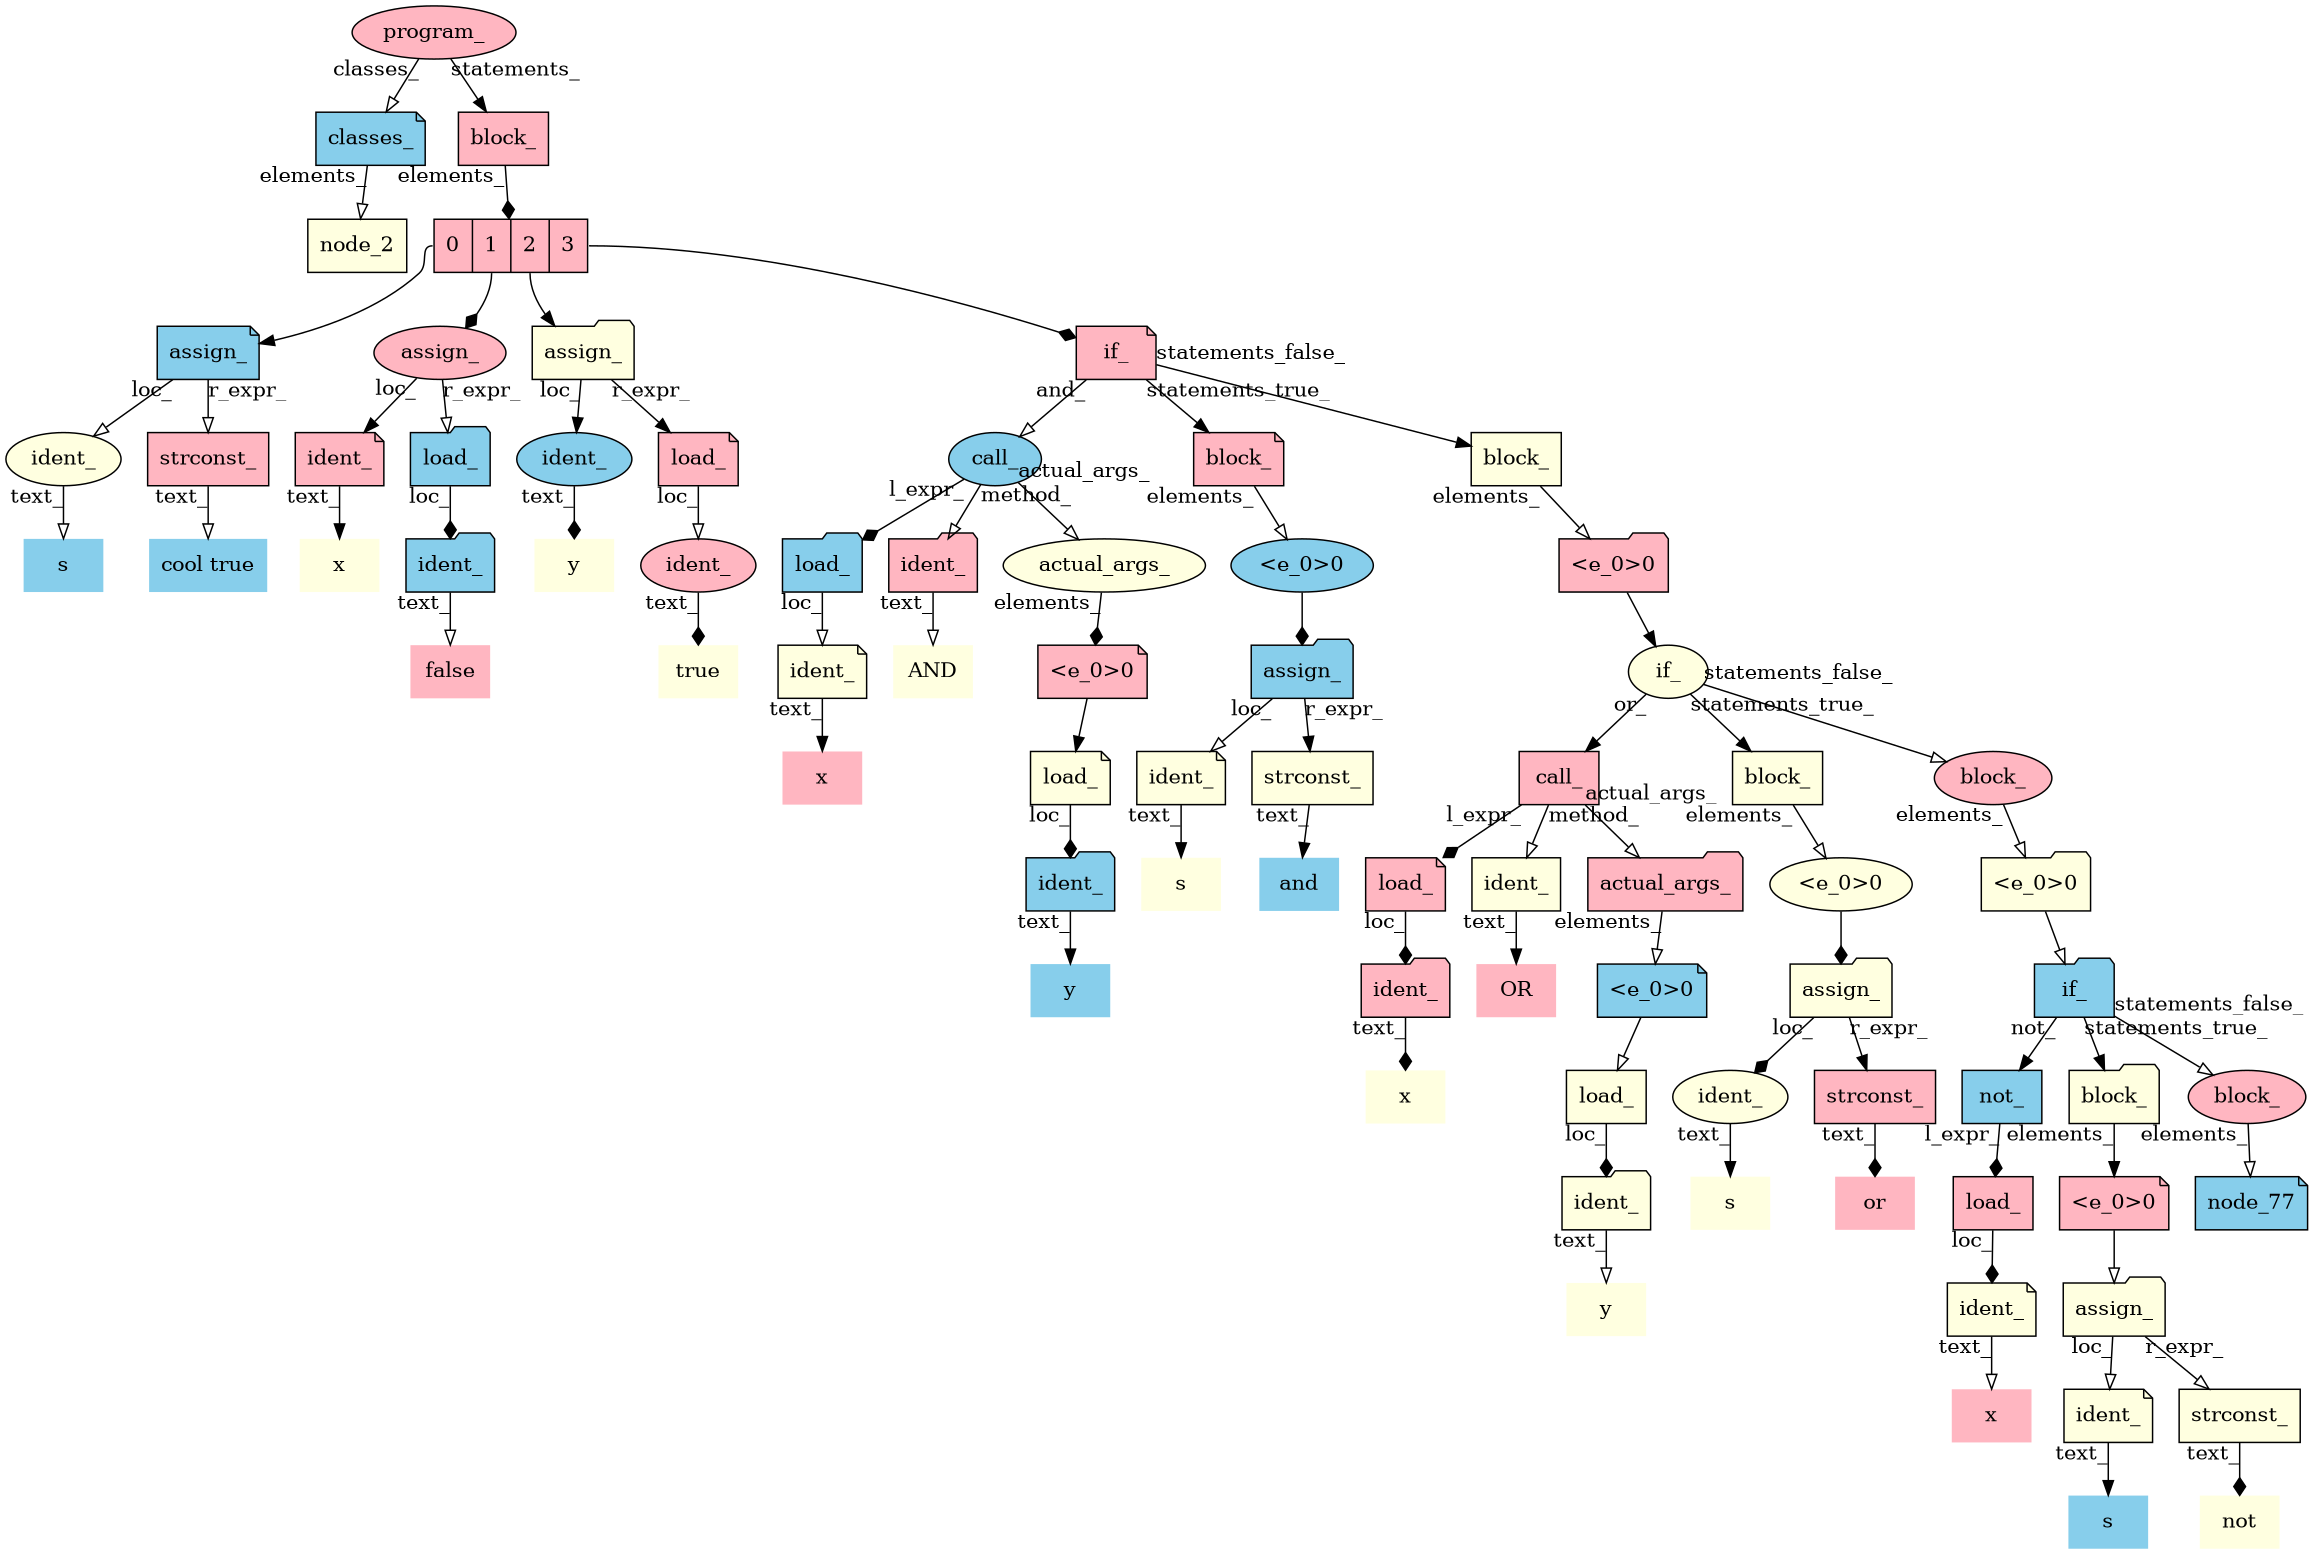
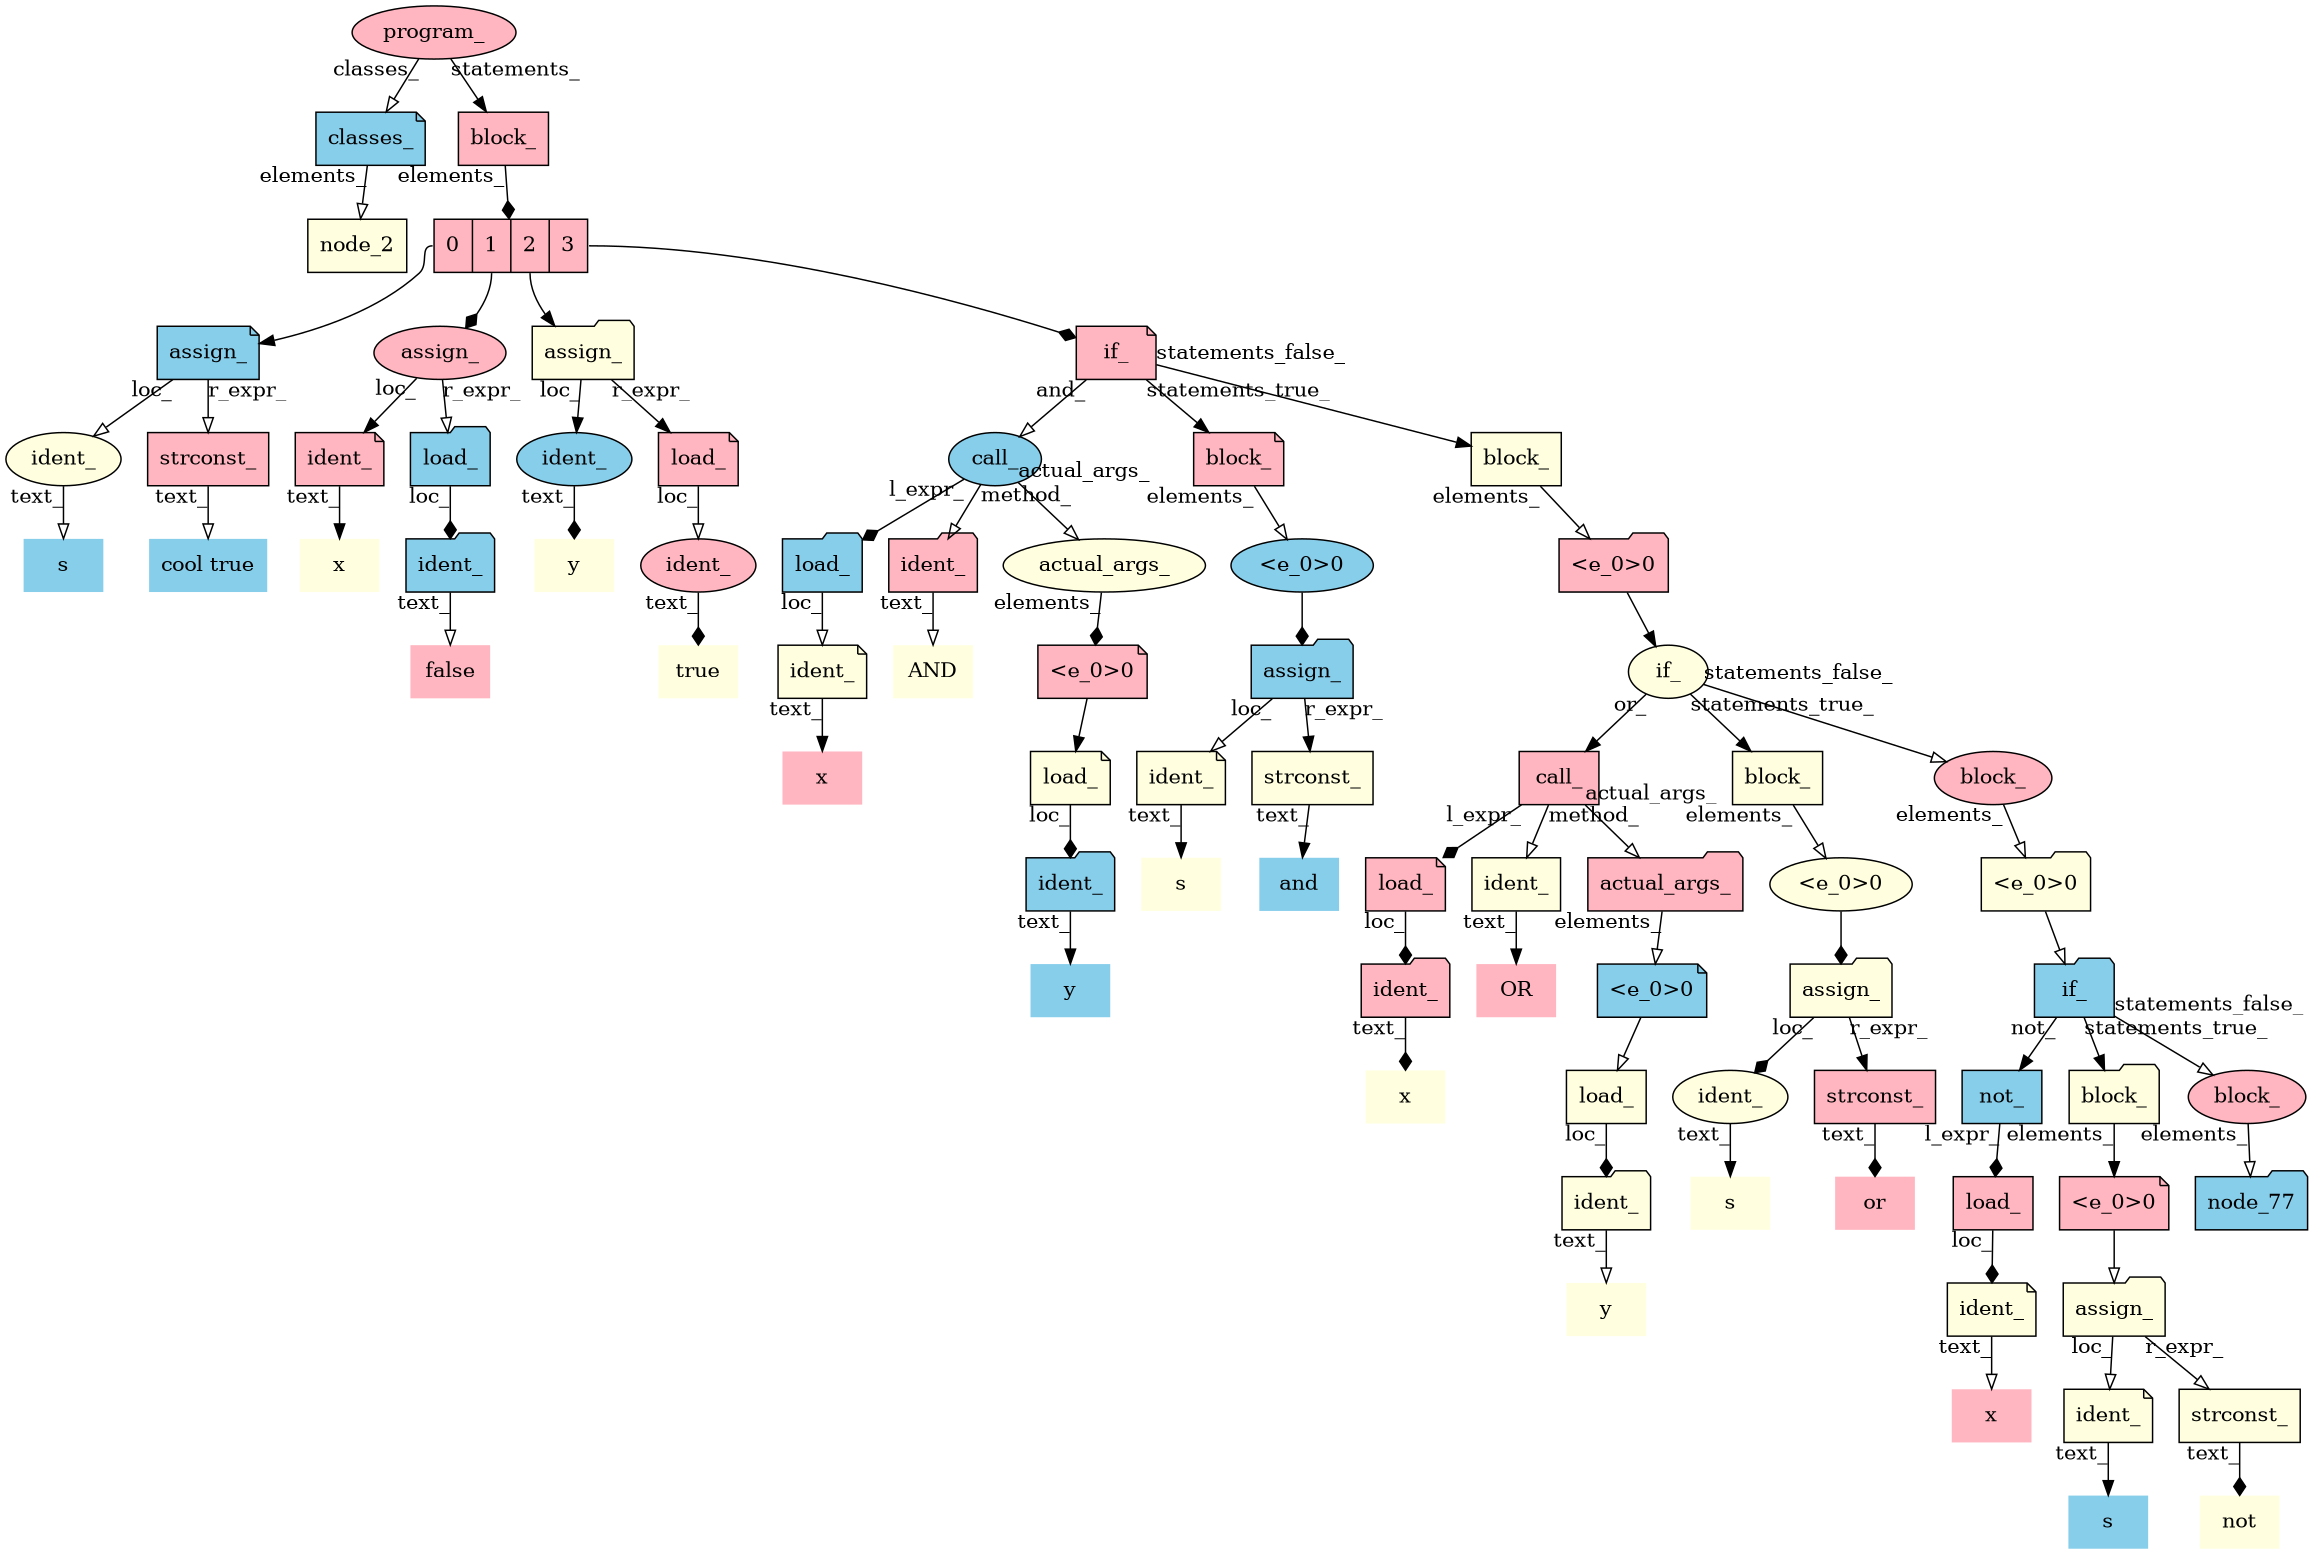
node "node_77": shape note -> folder
